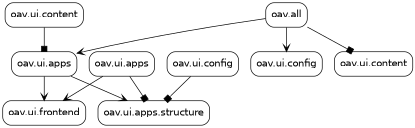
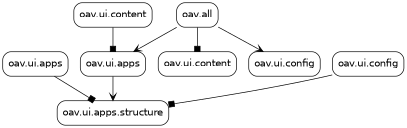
node "oav.ui.frontend": removed
